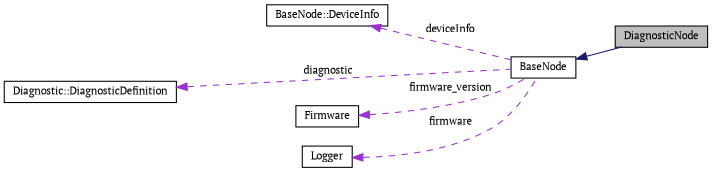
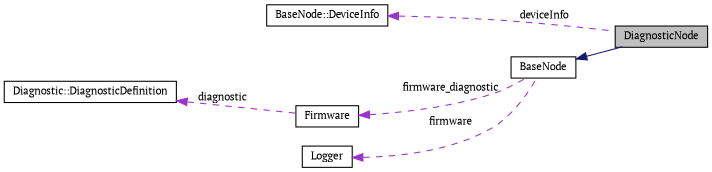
edge "BaseNode" -> "BaseNode::DeviceInfo": now "DiagnosticNode" -> "BaseNode::DeviceInfo"
edge "BaseNode" -> "Diagnostic::DiagnosticDefinition": now "Firmware" -> "Diagnostic::DiagnosticDefinition"
edge "BaseNode" -> "Firmware": label " firmware_version" -> " firmware_diagnostic"
